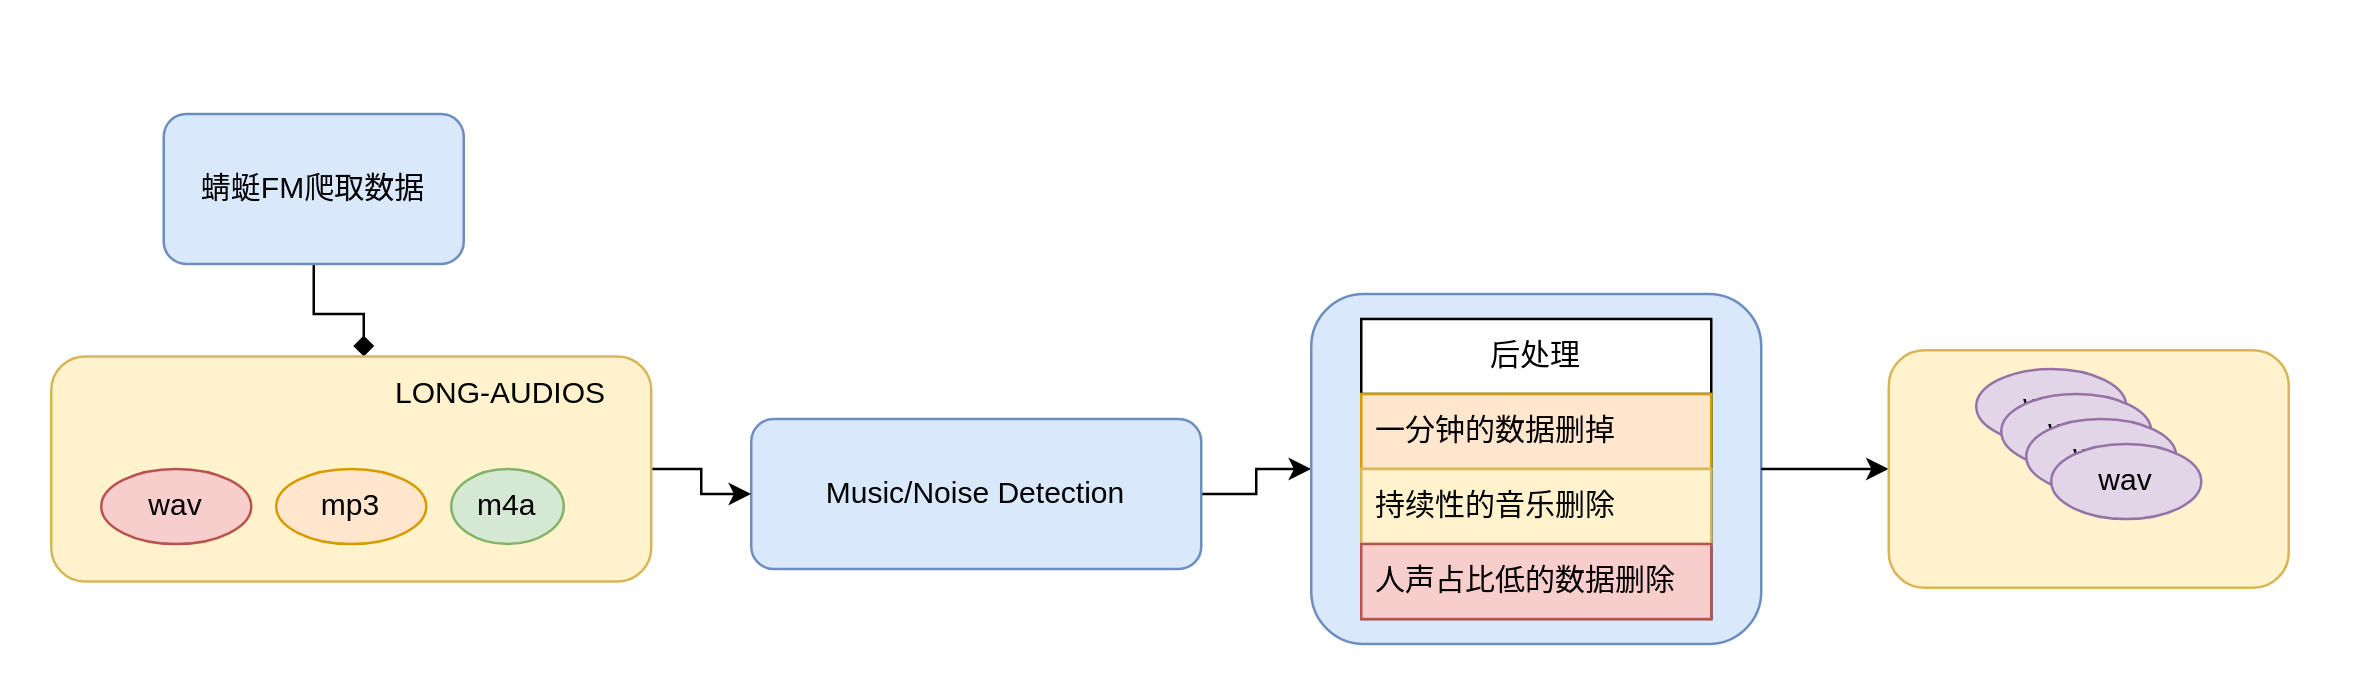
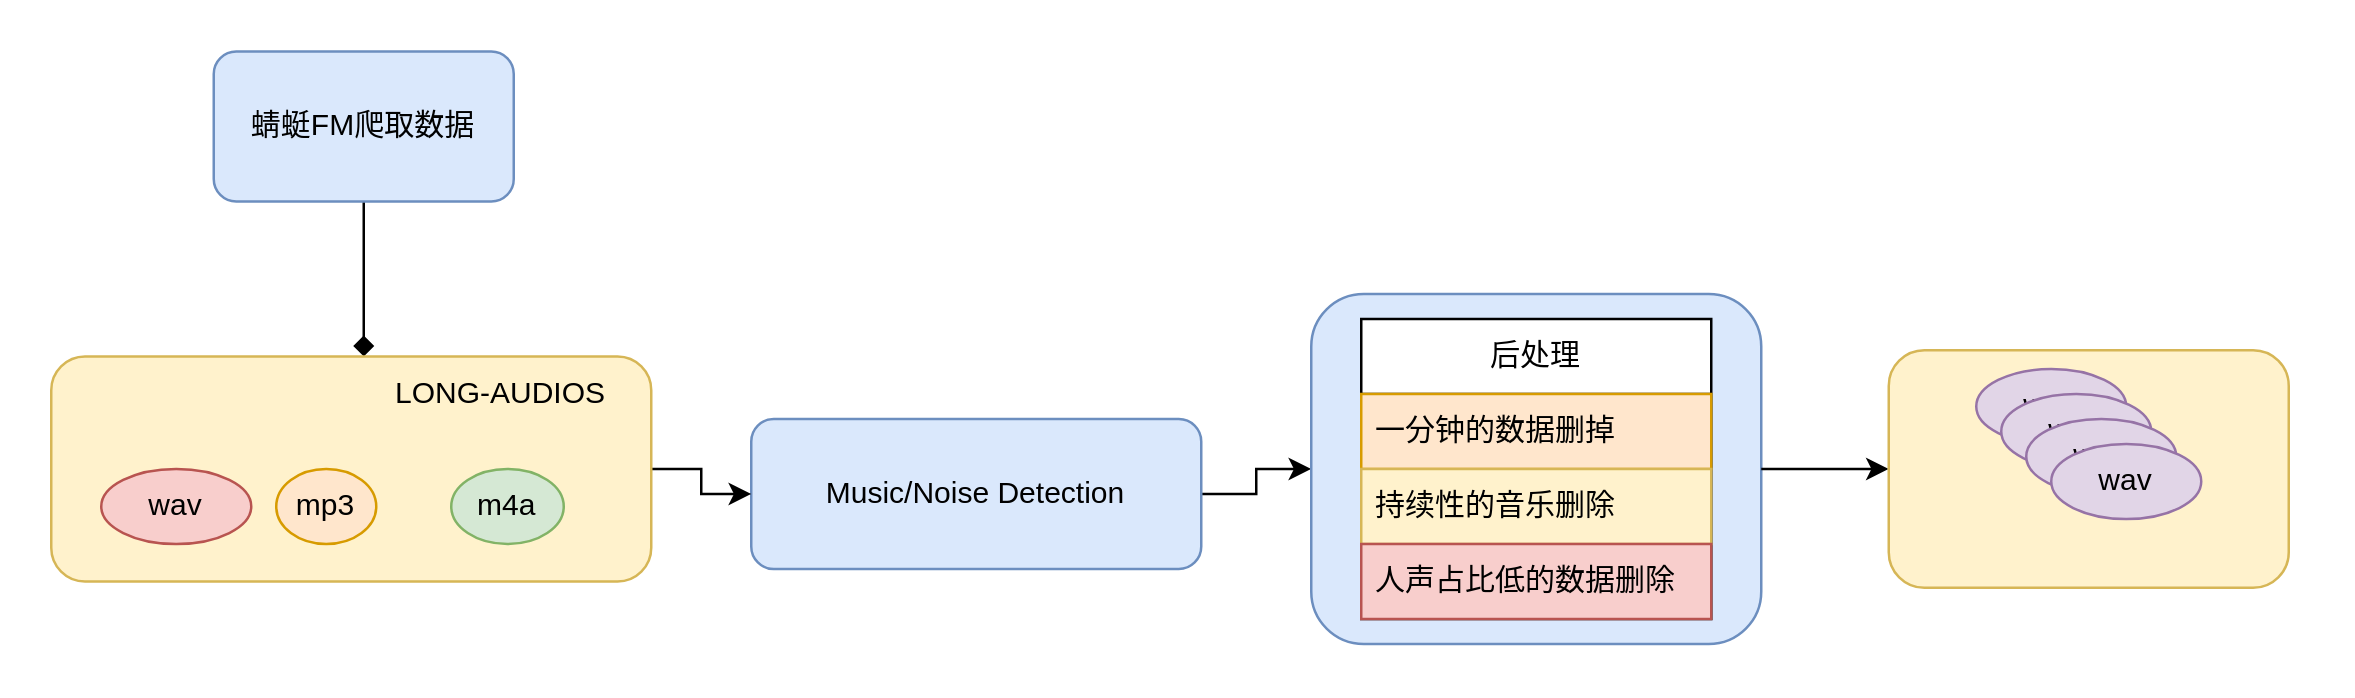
node "蜻蜓FM爬取数据": moved (314, 189) -> (364, 126)
node "mp3": size 150x75 -> 100x75
